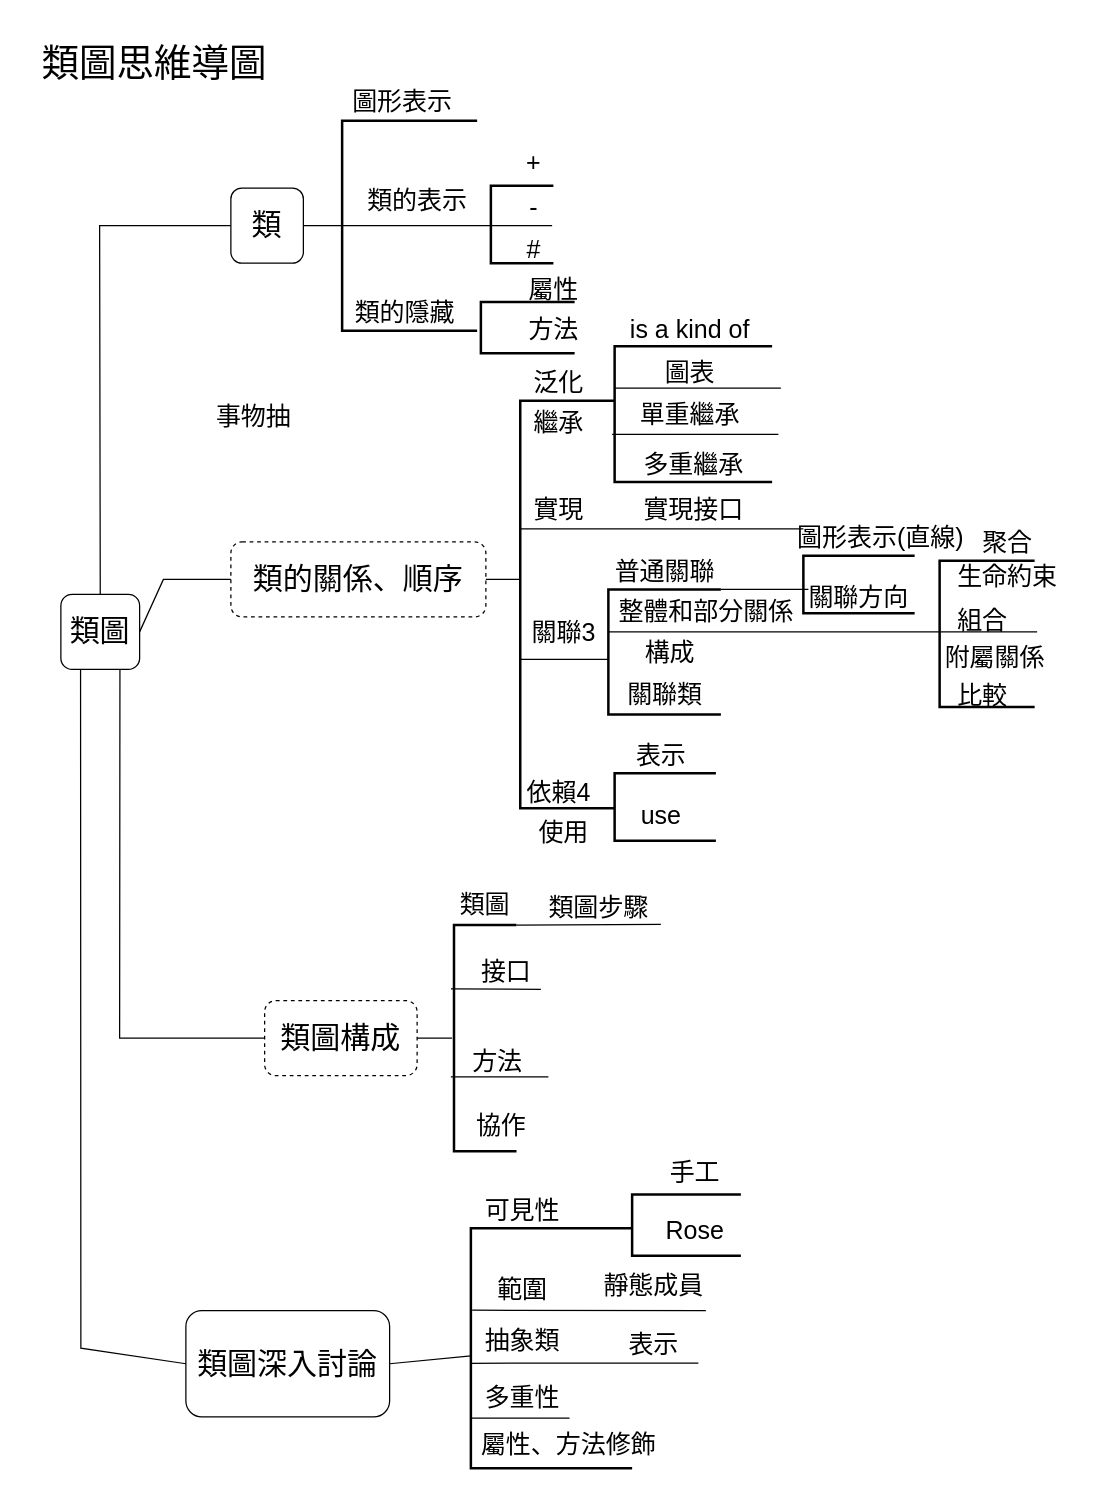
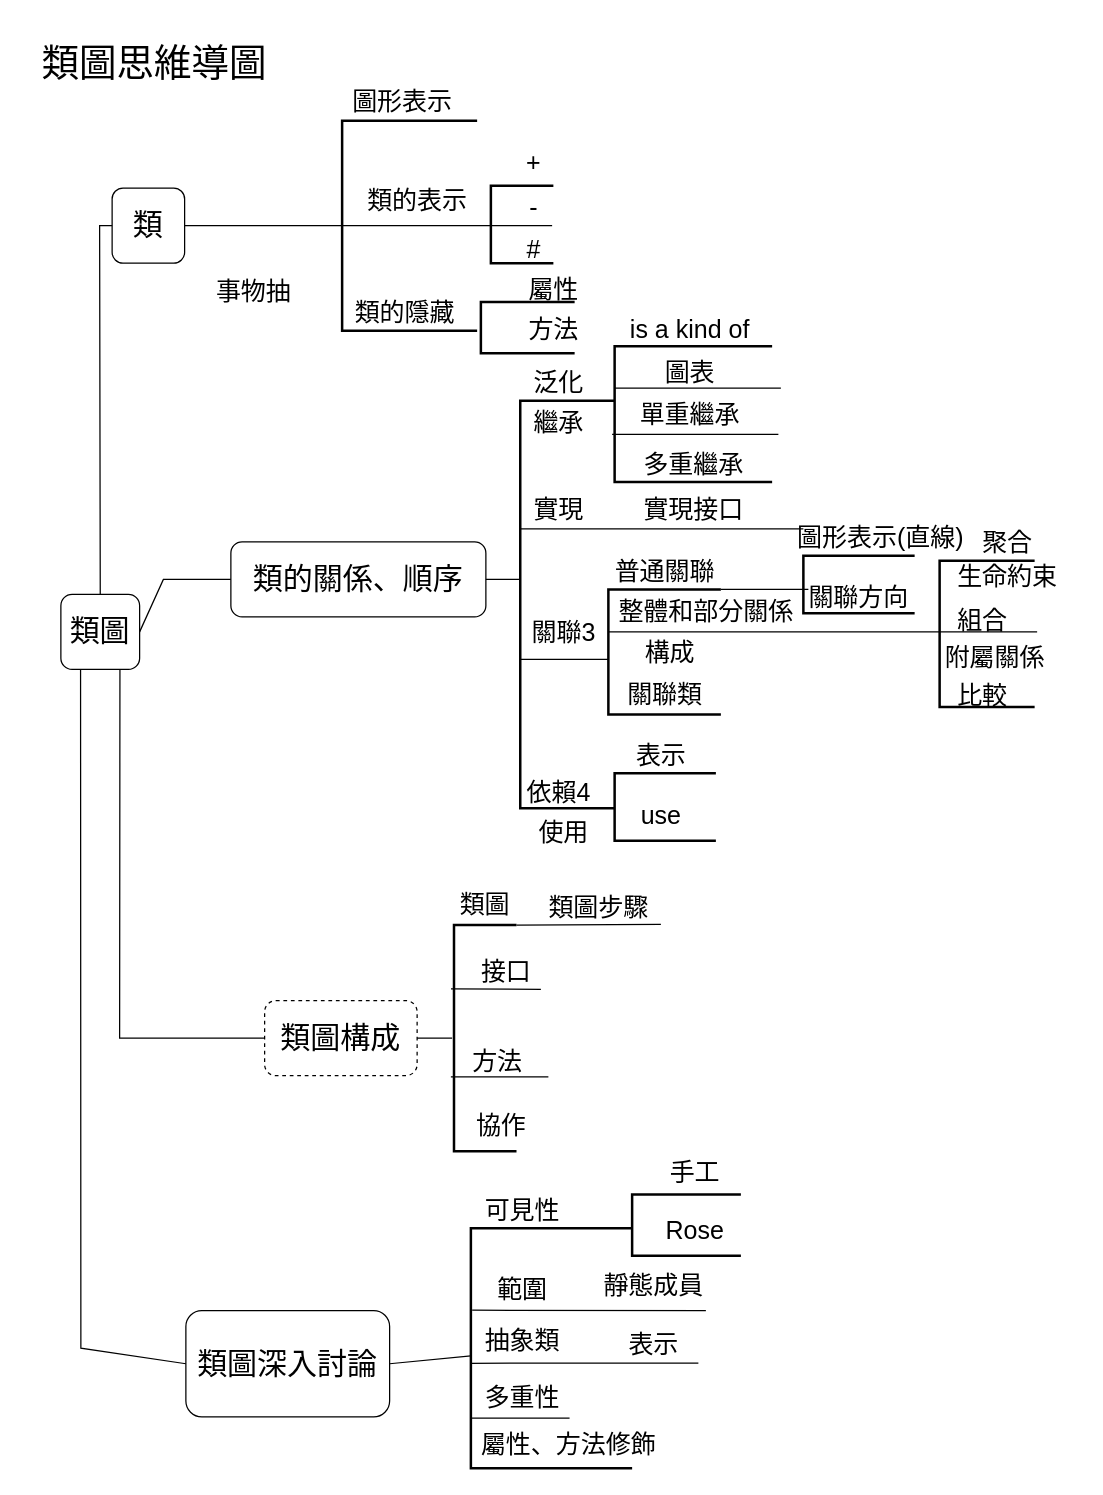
node "類": moved (267, 226) -> (148, 226)
node "事物抽": moved (254, 415) -> (254, 290)
node "類的關係、順序": style dashed -> solid
